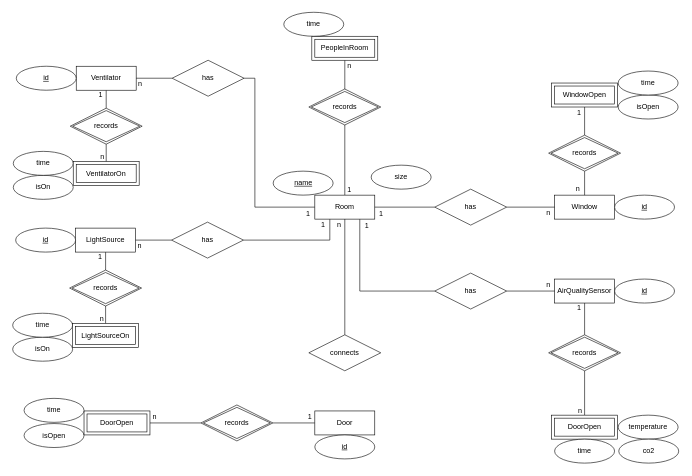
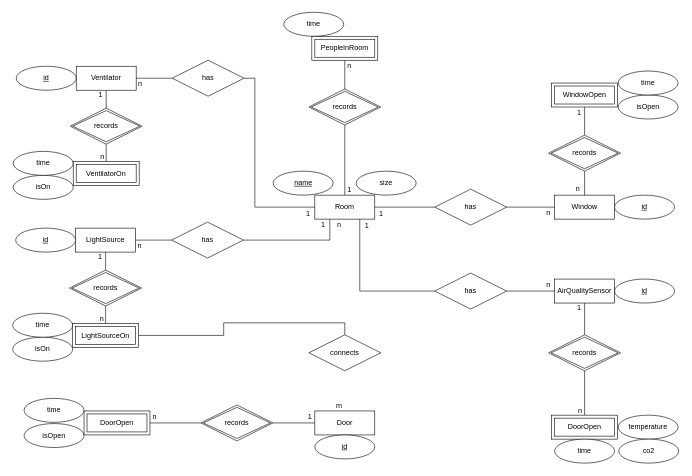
node "size": moved (401, 177) -> (386, 183)
edge "Room" -- "connects": now "LightSourceOn" -- "connects"
node "m": added
